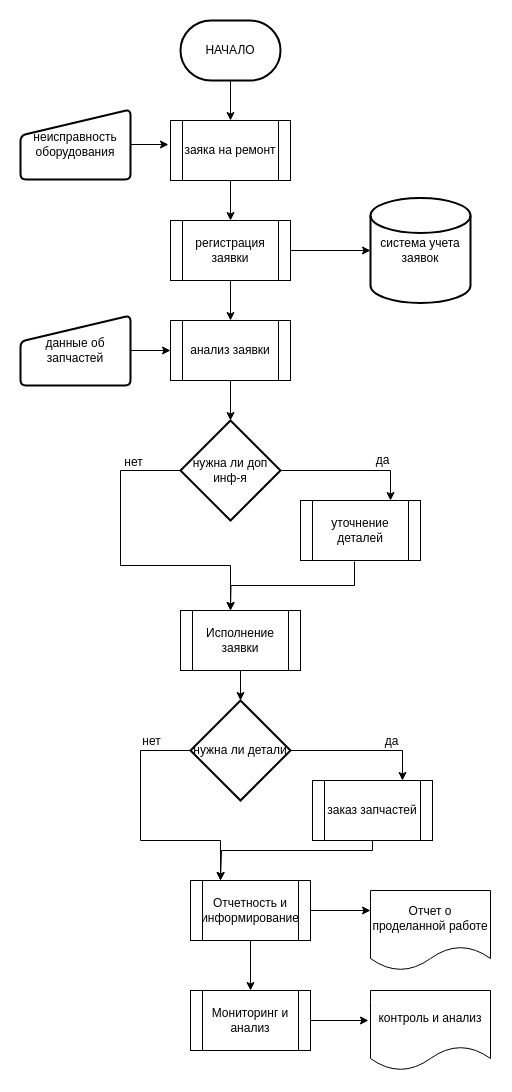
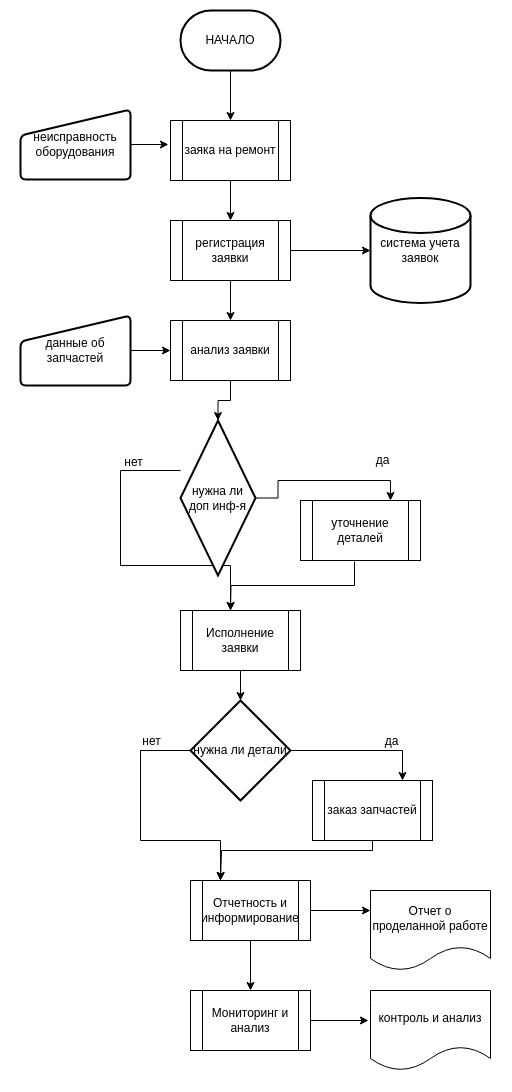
node "НАЧАЛО": moved (231, 51) -> (231, 41)
node "нужна ли доп инф-я": size 100x100 -> 75x155
